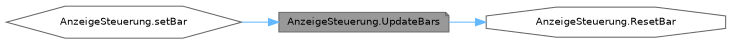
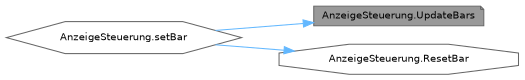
edge "AnzeigeSteuerung.UpdateBars" -> "AnzeigeSteuerung.ResetBar": now "AnzeigeSteuerung.setBar" -> "AnzeigeSteuerung.ResetBar"
